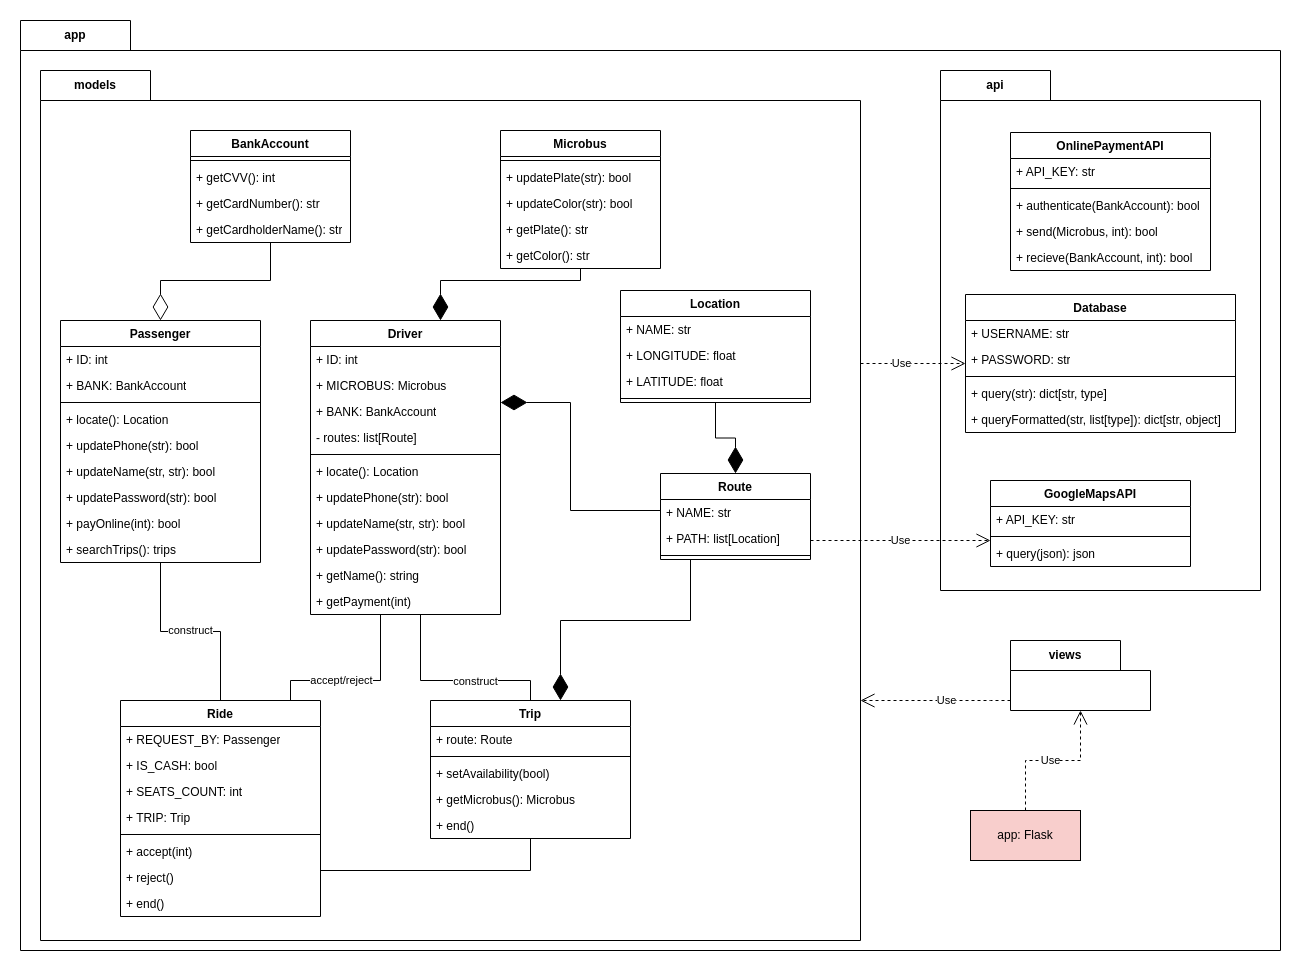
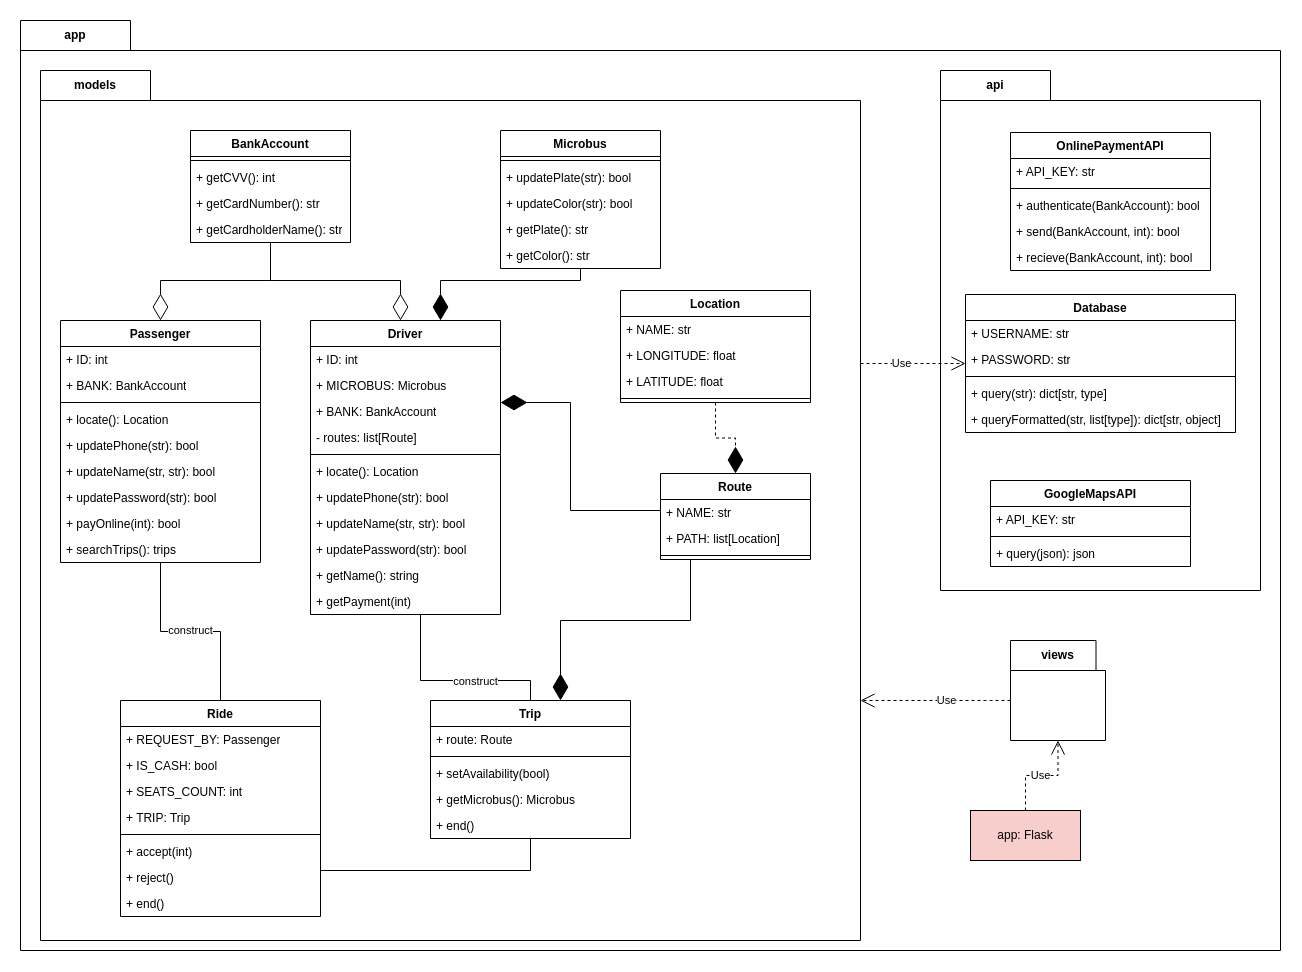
node "+ send(Microbus, int): bool": label "+ send(Microbus, int): bool" -> "+ send(BankAccount, int): bool"
edge "BankAccount" -> "Driver": added
edge "Location" -> "Route": style solid -> dashed
edge "Route" -> "GoogleMapsAPI": removed, label "Use"
node "views": size 140x70 -> 95x100
edge "Driver" -- "Ride": removed, label "accept/reject"
